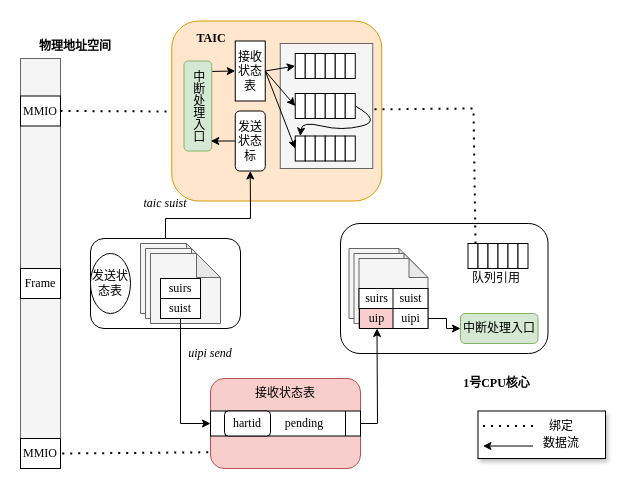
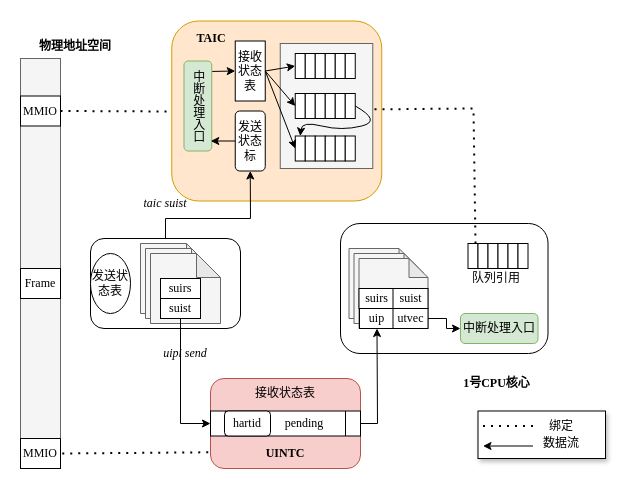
node "uip": fillcolor #f8cecc -> #ffffff
node "uipi": label "uipi" -> "utvec"
node "uipi send": moved (211, 354) -> (186, 354)
node "UINTC": added
